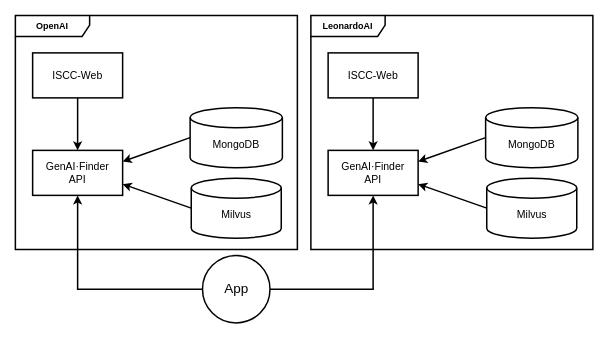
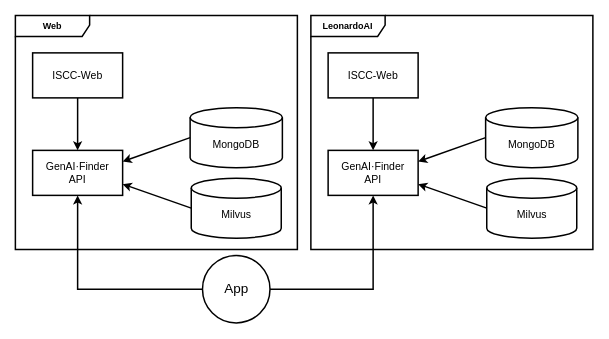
node "OpenAI": label "OpenAI" -> "Web"
